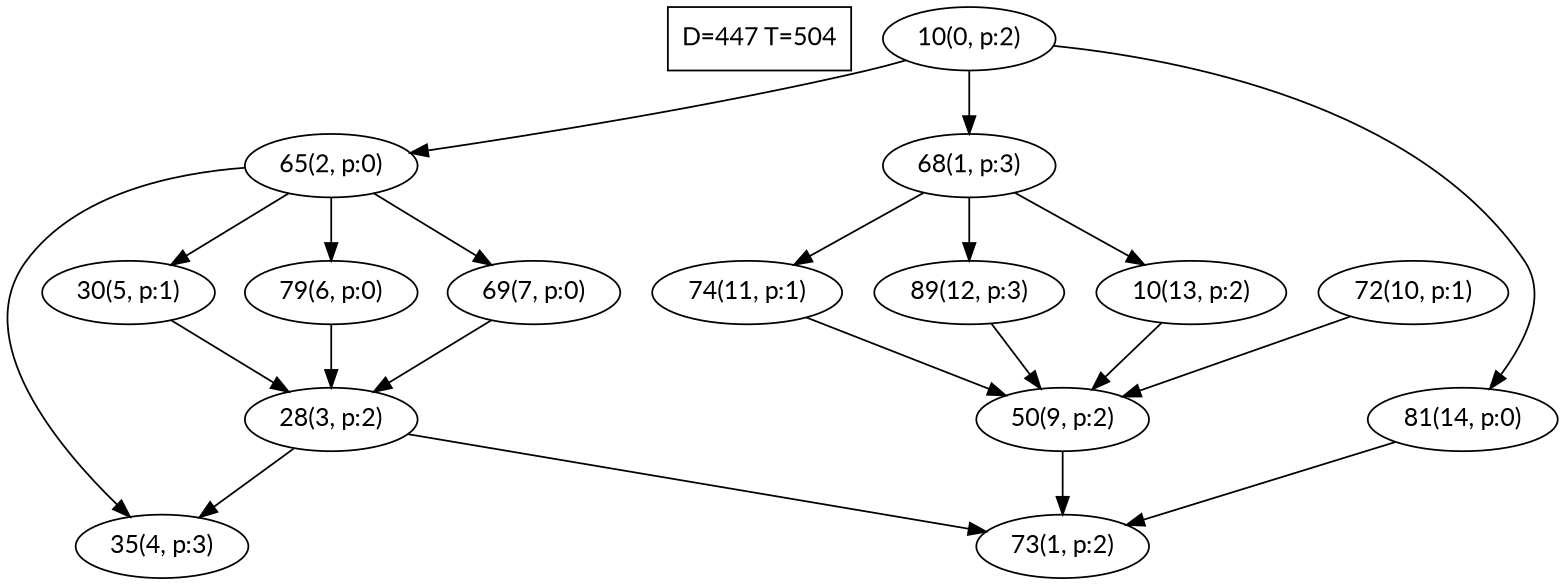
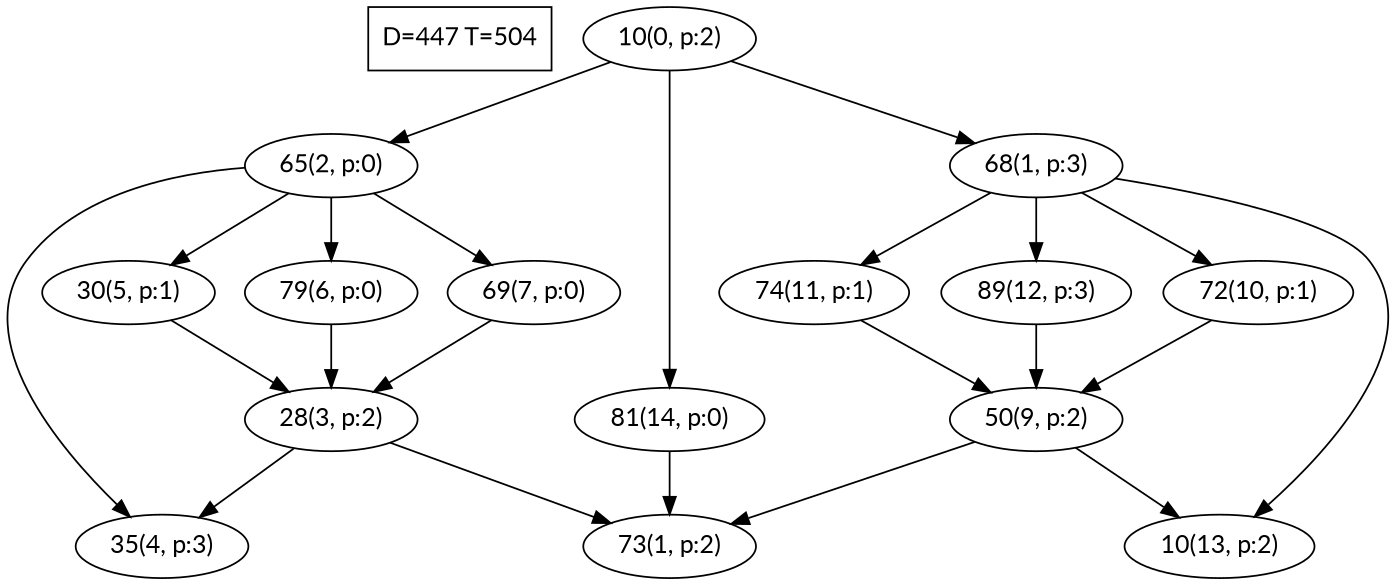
edge "68(1, p:3)" -> "72(10, p:1)": added
edge "10(13, p:2)" -> "50(9, p:2)": reversed
